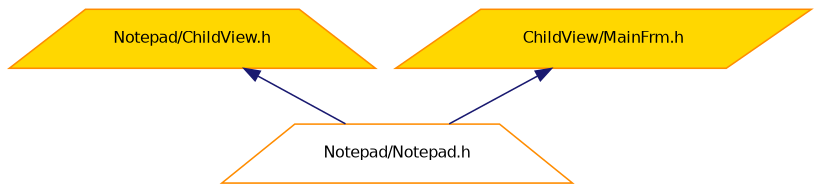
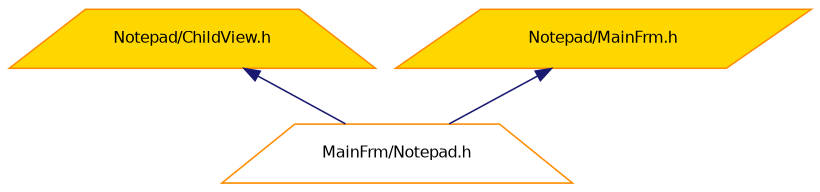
node "ChildView/MainFrm.h": label "ChildView/MainFrm.h" -> "Notepad/MainFrm.h"
node "Notepad/Notepad.h": label "Notepad/Notepad.h" -> "MainFrm/Notepad.h"
